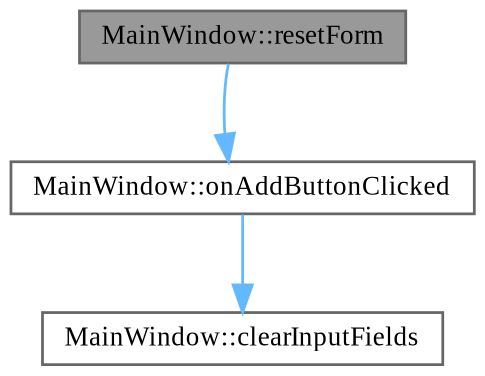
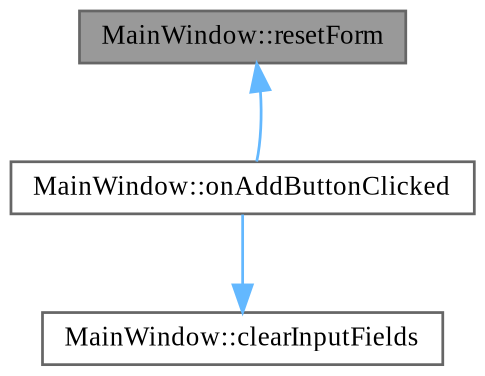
edge "MainWindow::resetForm" -> "MainWindow::onAddButtonClicked": reversed
